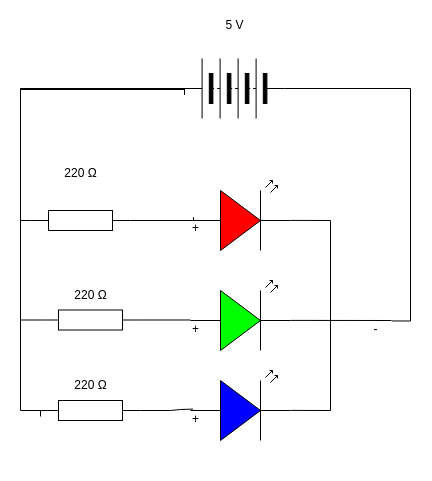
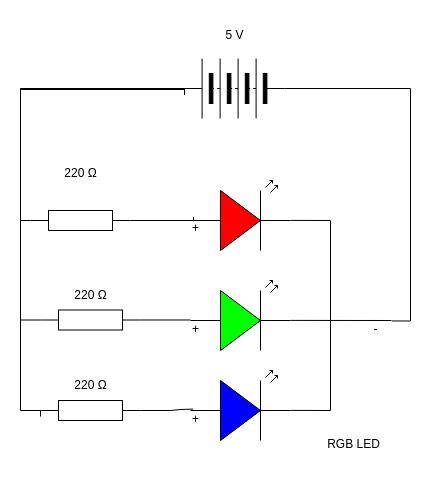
node "5 V": moved (235, 26) -> (235, 36)
node "RGB LED": added
